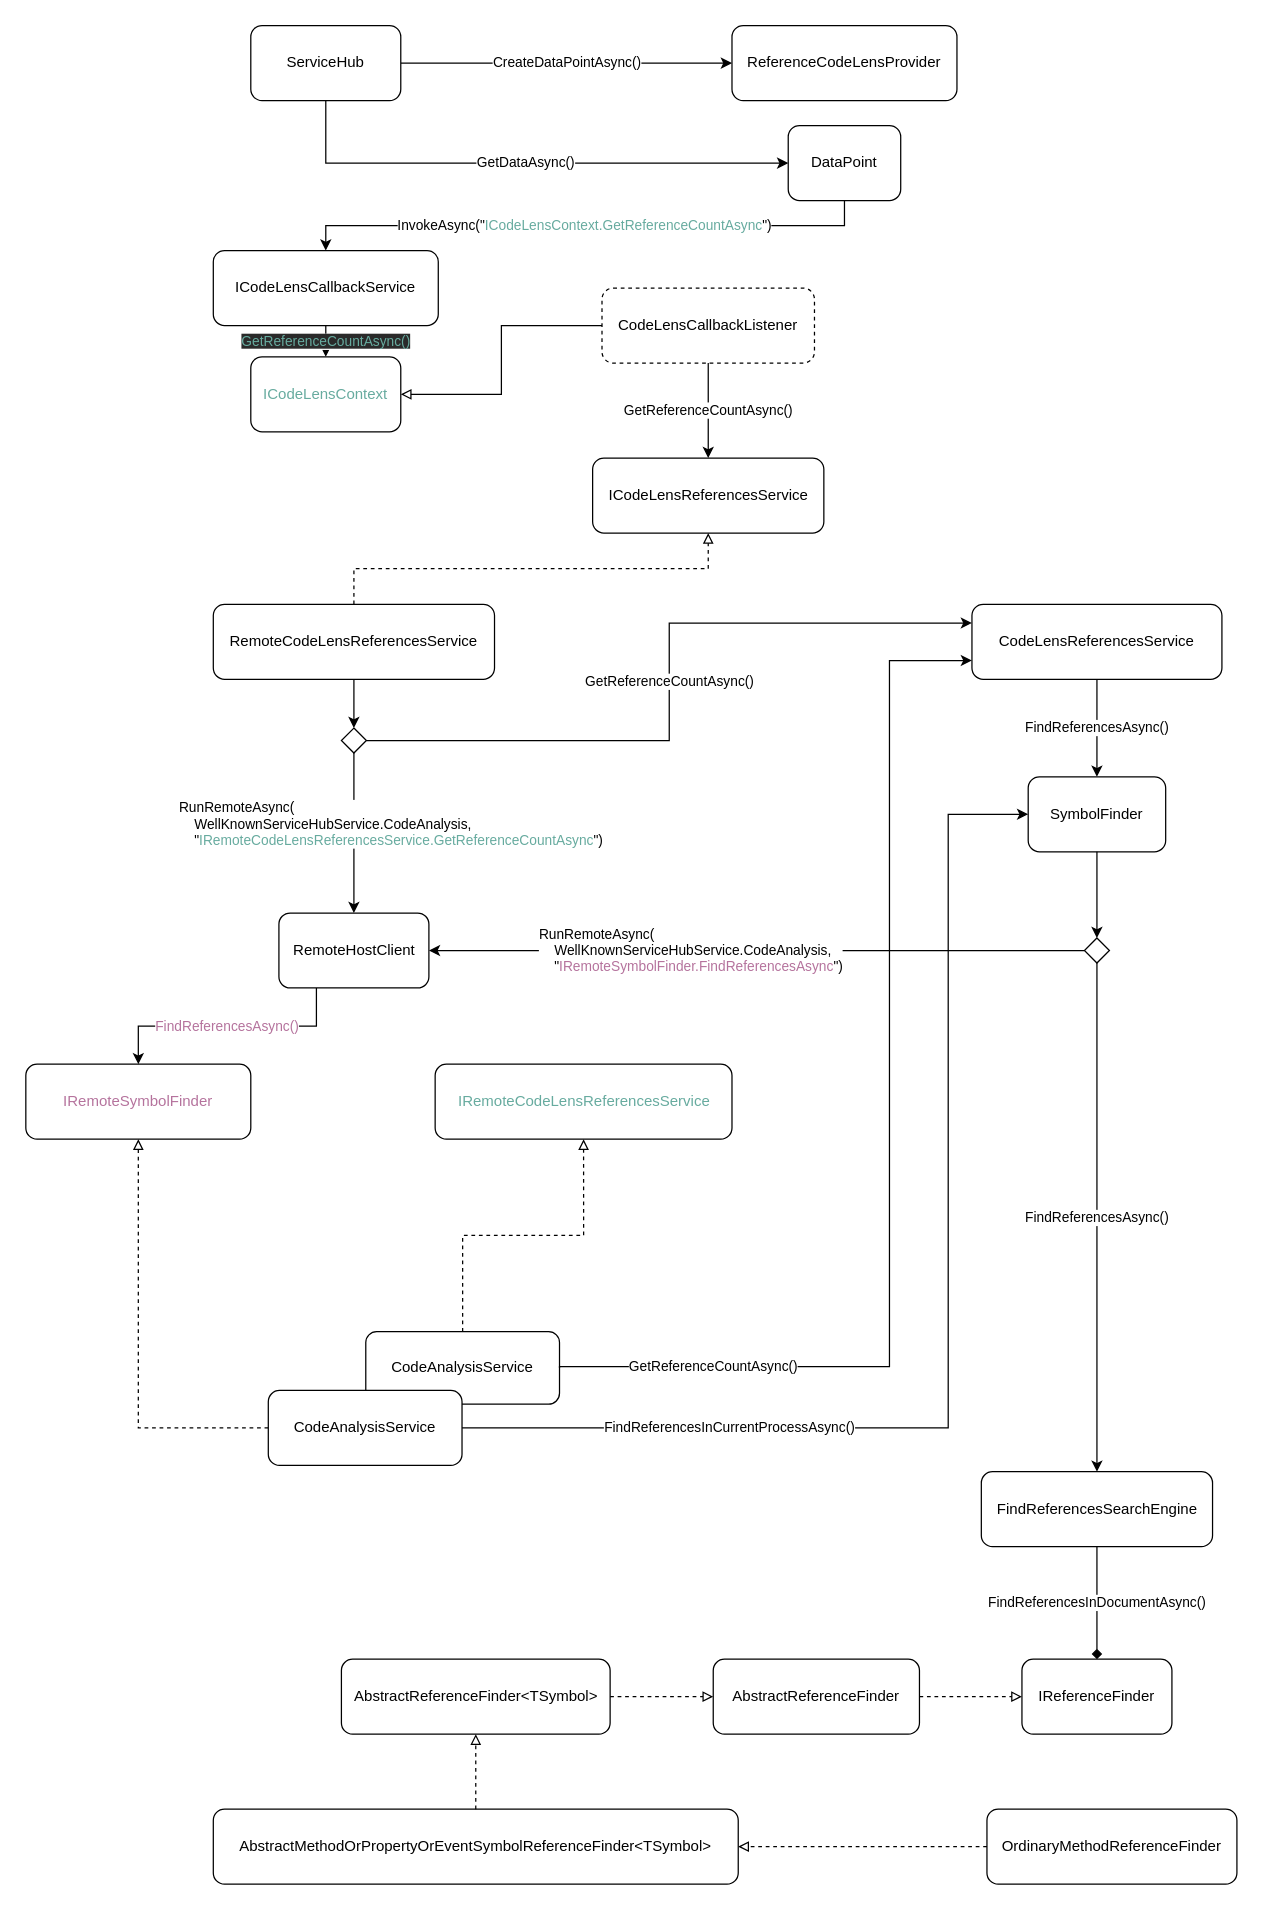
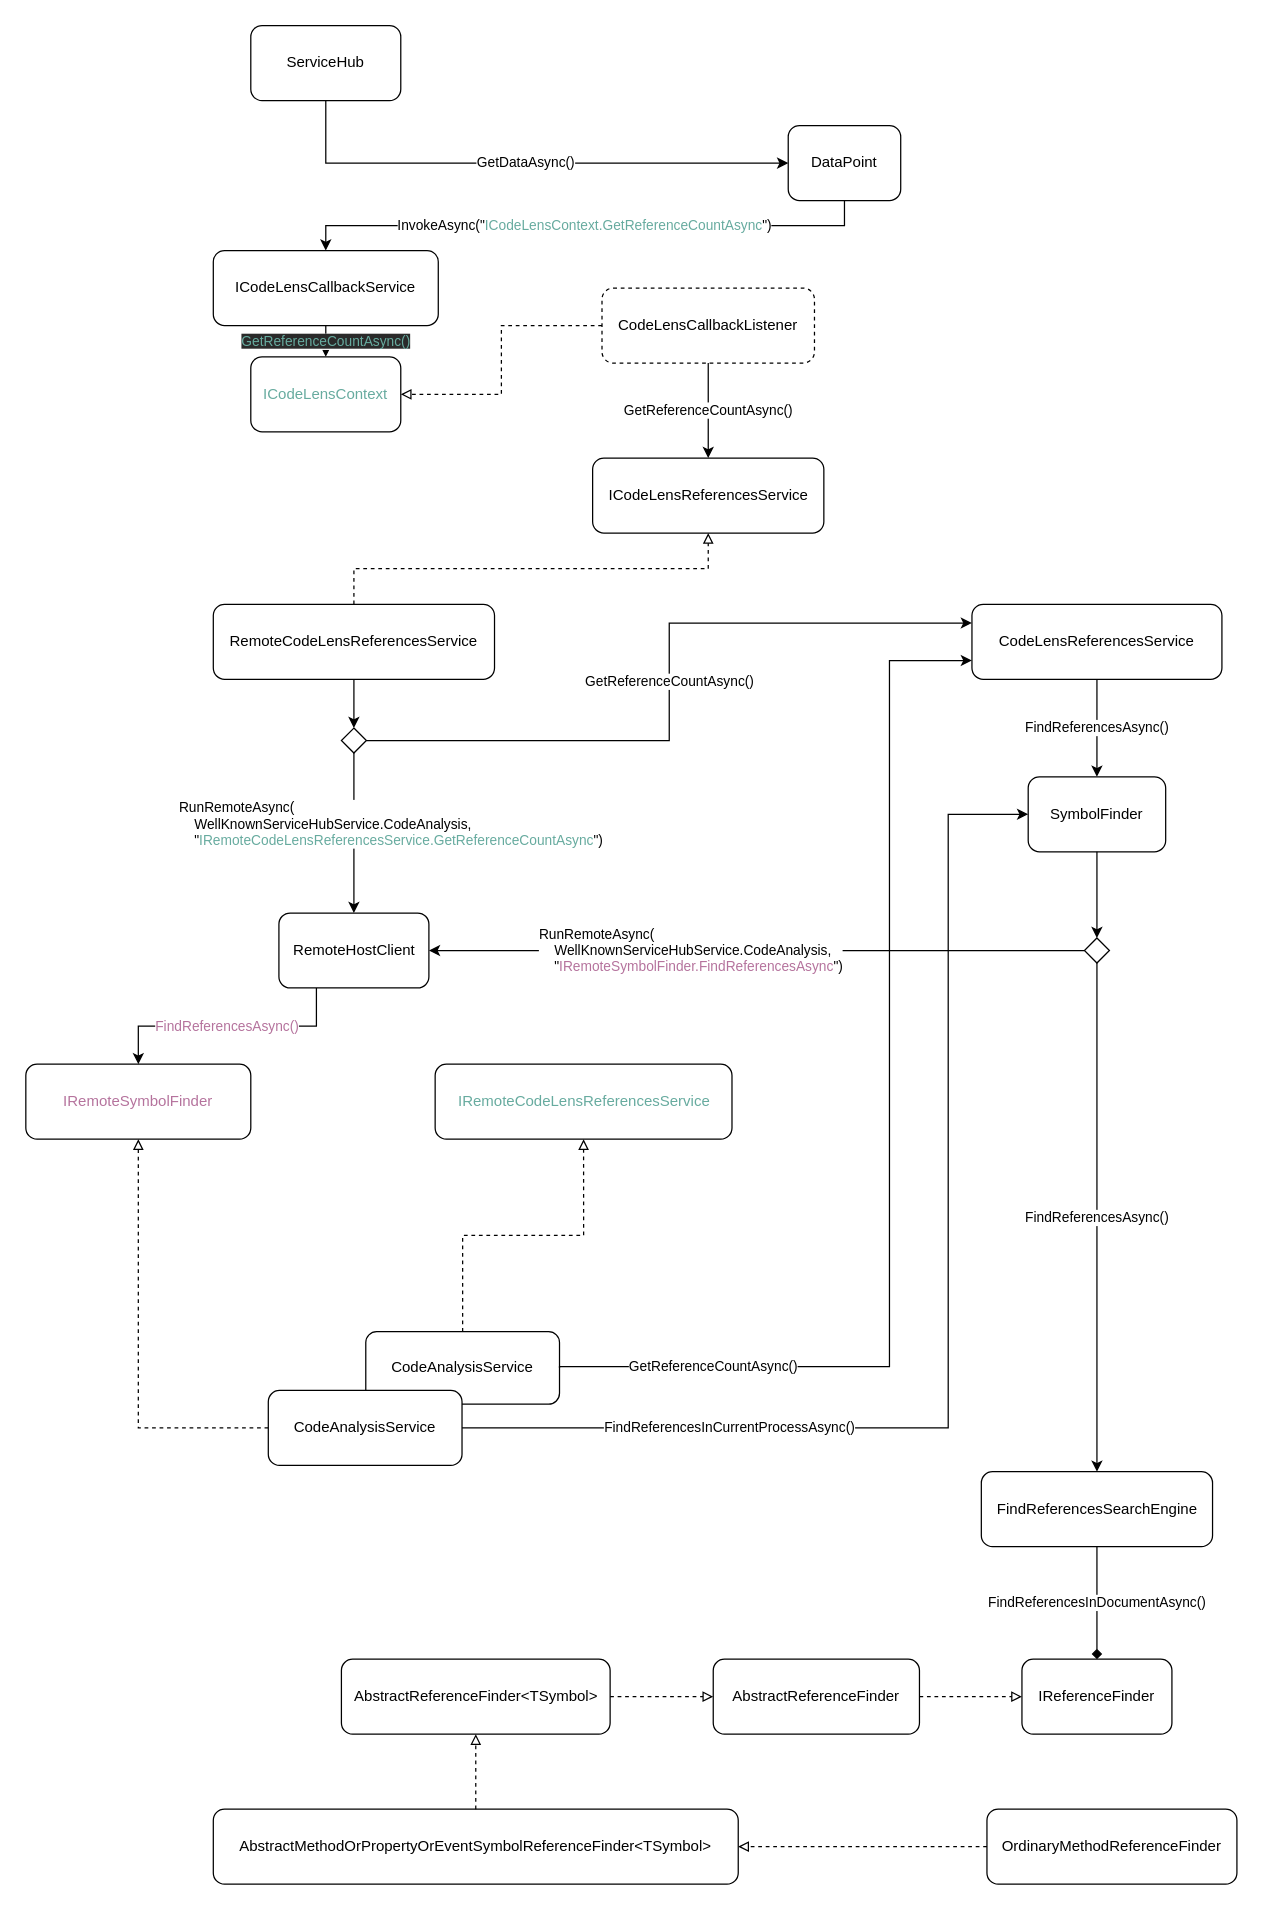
edge "ServiceHub" -> "ReferenceCodeLensProvider": removed, label "CreateDataPointAsync()"
node "ReferenceCodeLensProvider": removed
edge "CodeLensCallbackListener" -> "ICodeLensContext": style solid -> dashed
